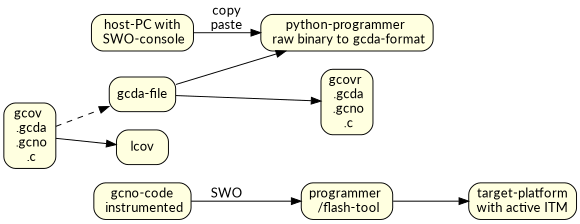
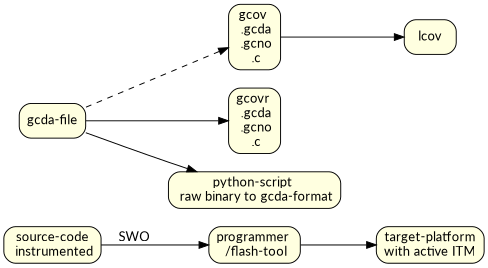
node "host-PC with SWO-console": removed
node "python-programmer raw binary to gcda-format": label "python-programmer raw binary to gcda-format" -> "python-script raw binary to gcda-format"
edge "gcov .gcda .gcno .c" -> "gcda-file": reversed
node "gcno-code instrumented": label "gcno-code instrumented" -> "source-code instrumented"
